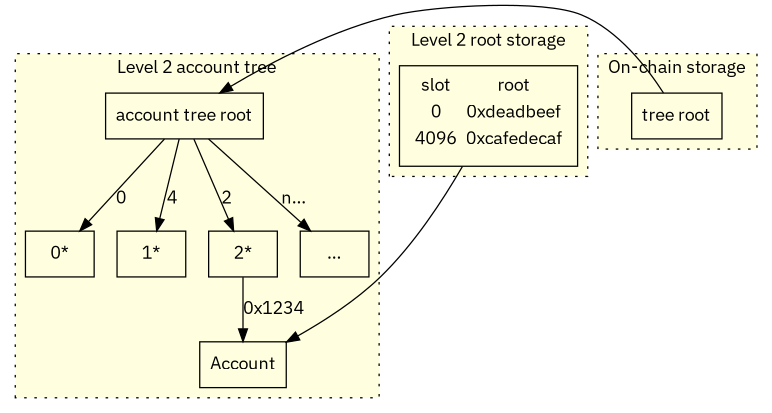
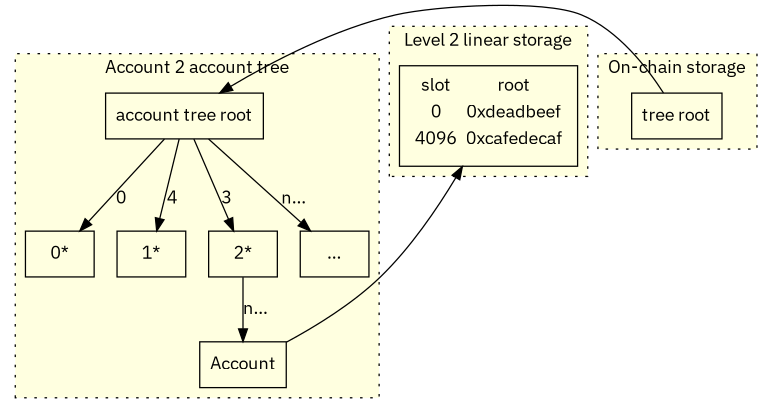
cluster "Level 2 root storage": label "Level 2 root storage" -> "Level 2 linear storage"
cluster "Level 2 account tree": label "Level 2 account tree" -> "Account 2 account tree"
edge "account tree root" -> "2*": label "2" -> "3"
edge "slot" -> "Account": reversed
edge "2*" -> "Account": label "0x1234" -> "n..."
